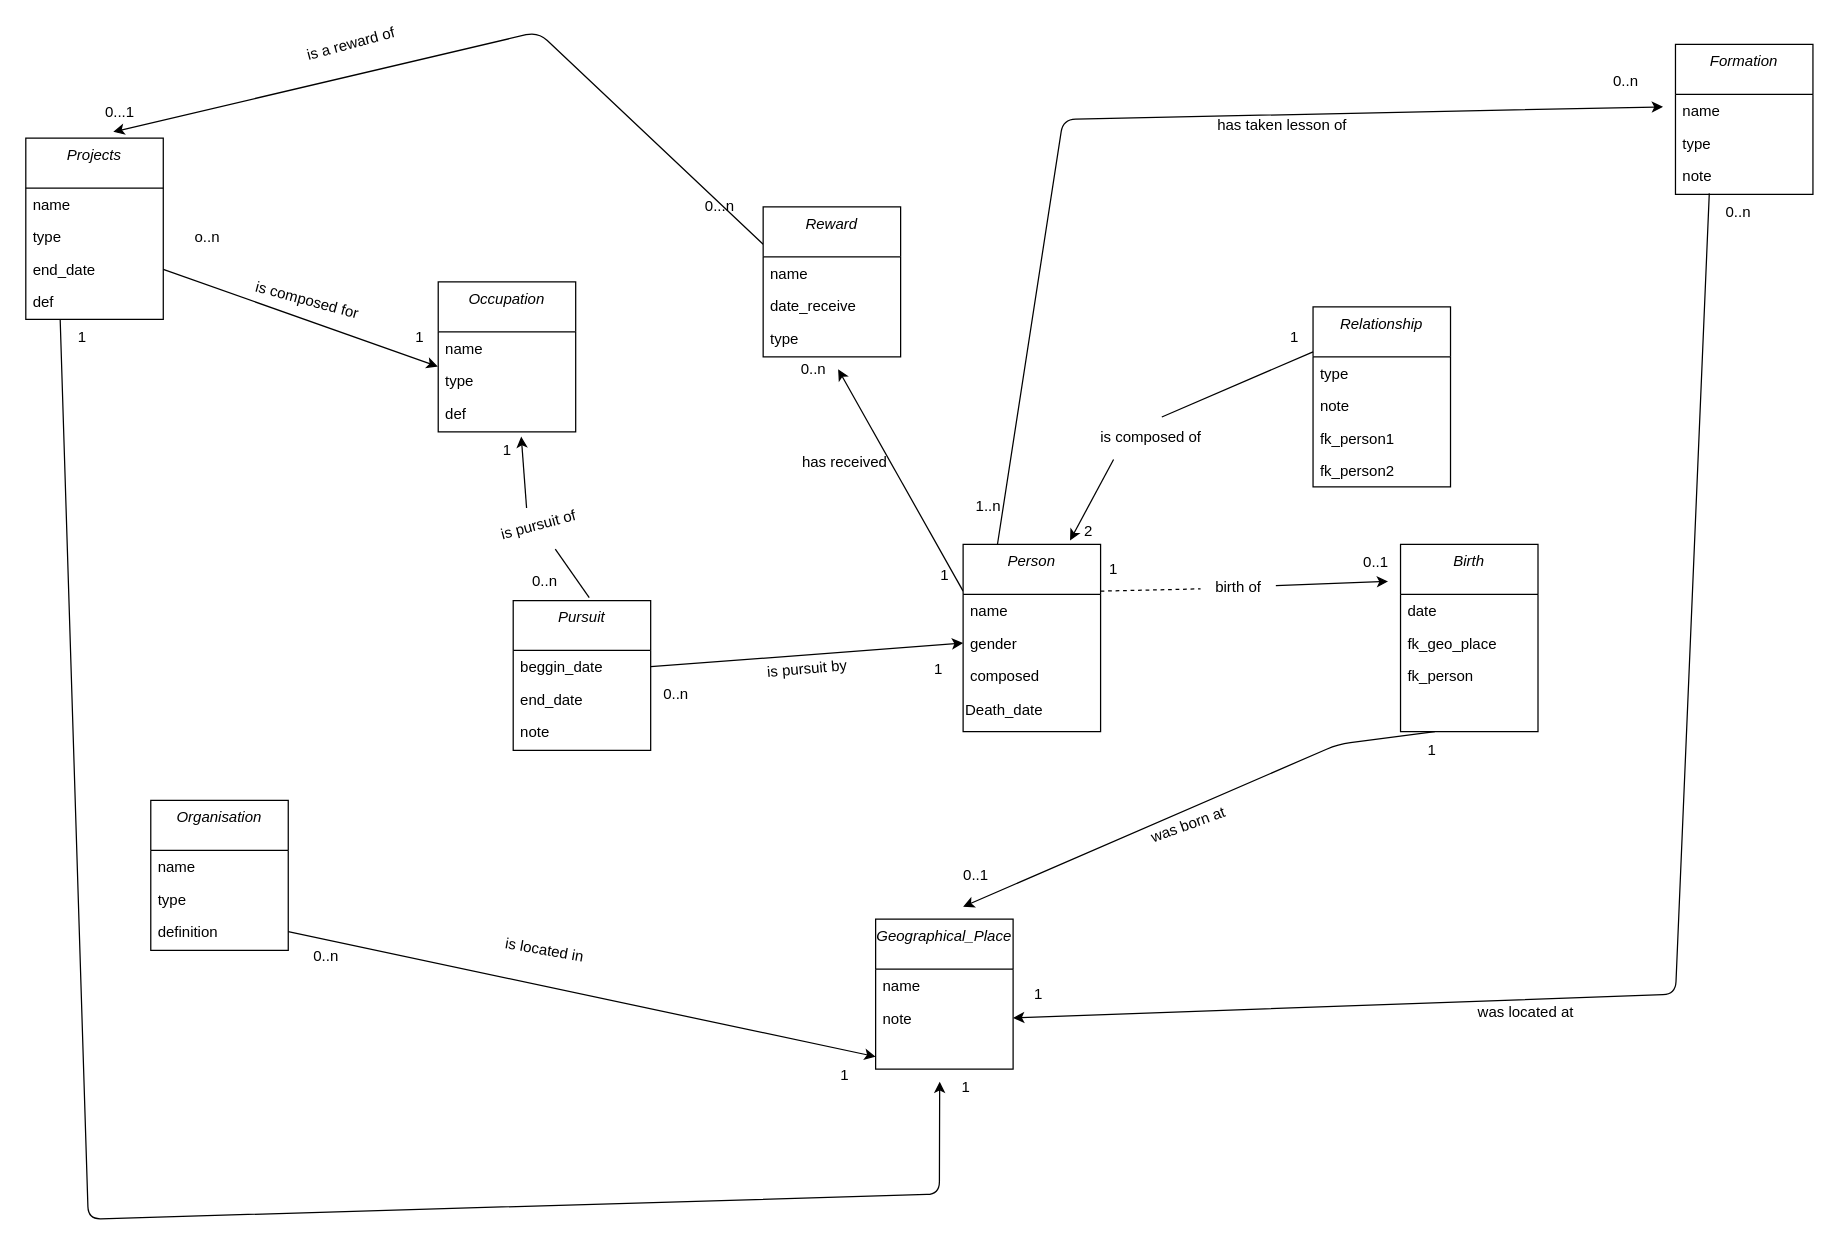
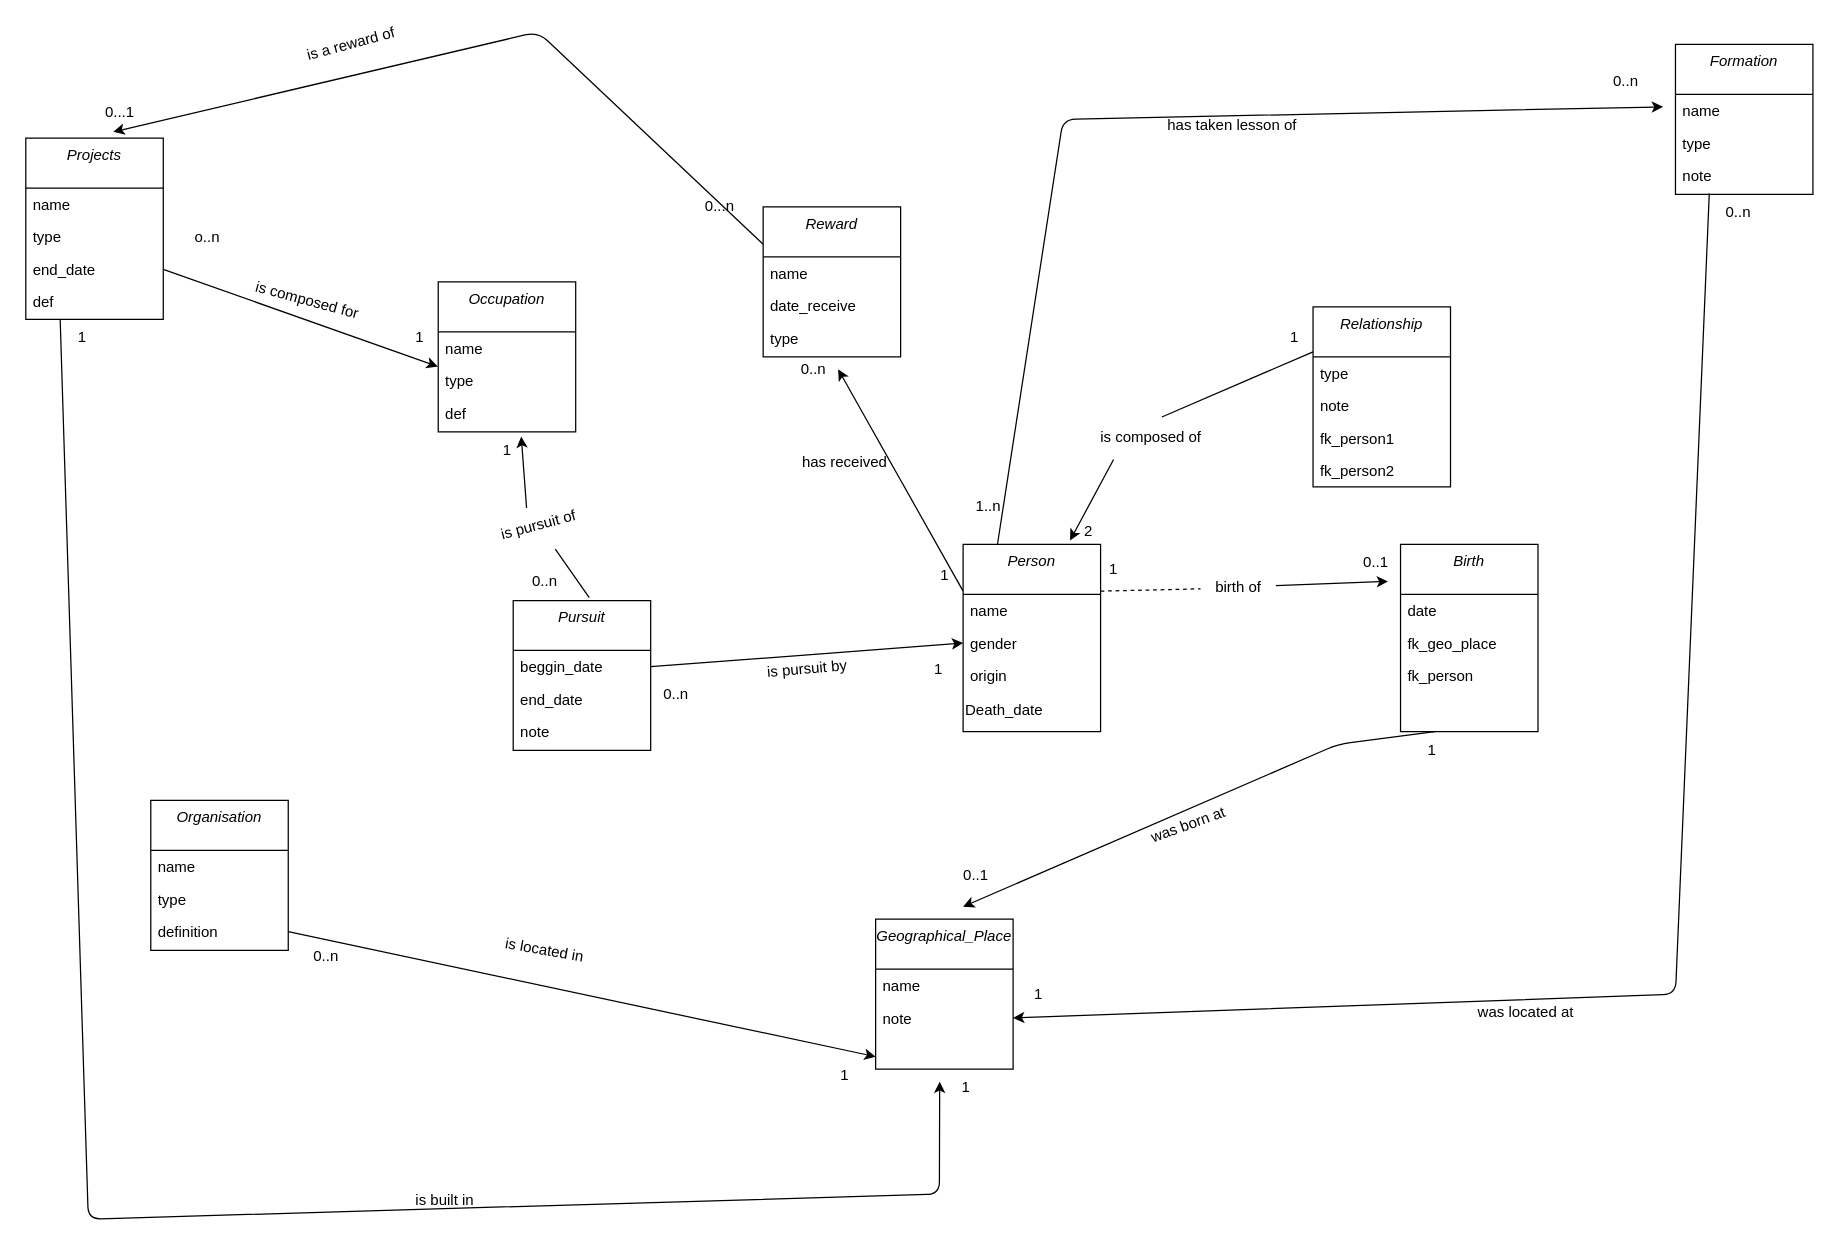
node "has taken lesson of": moved (1282, 126) -> (1232, 126)
node "composed": label "composed" -> "origin"
node "is built in": added
